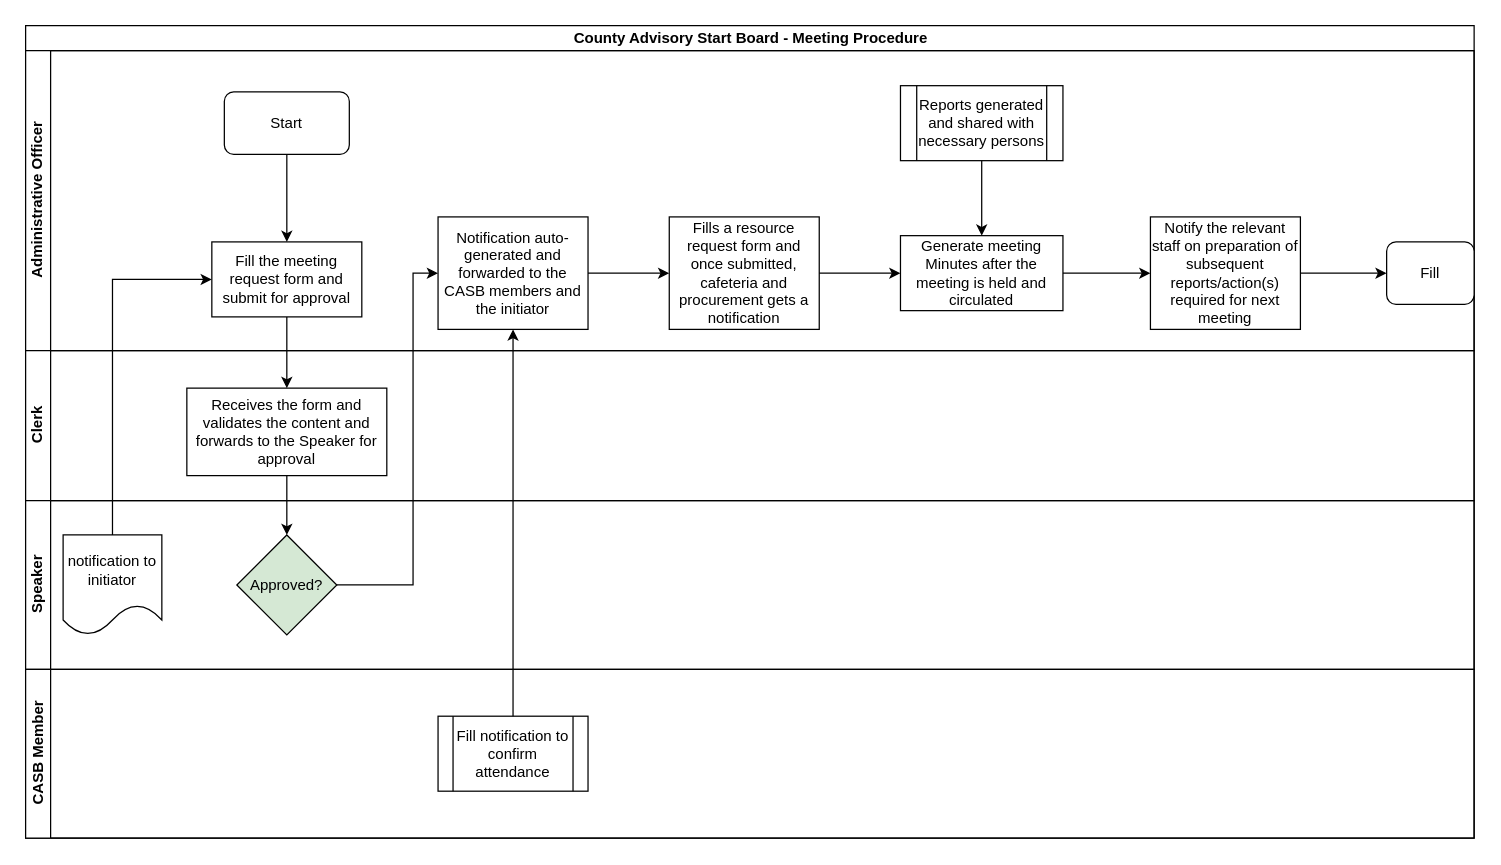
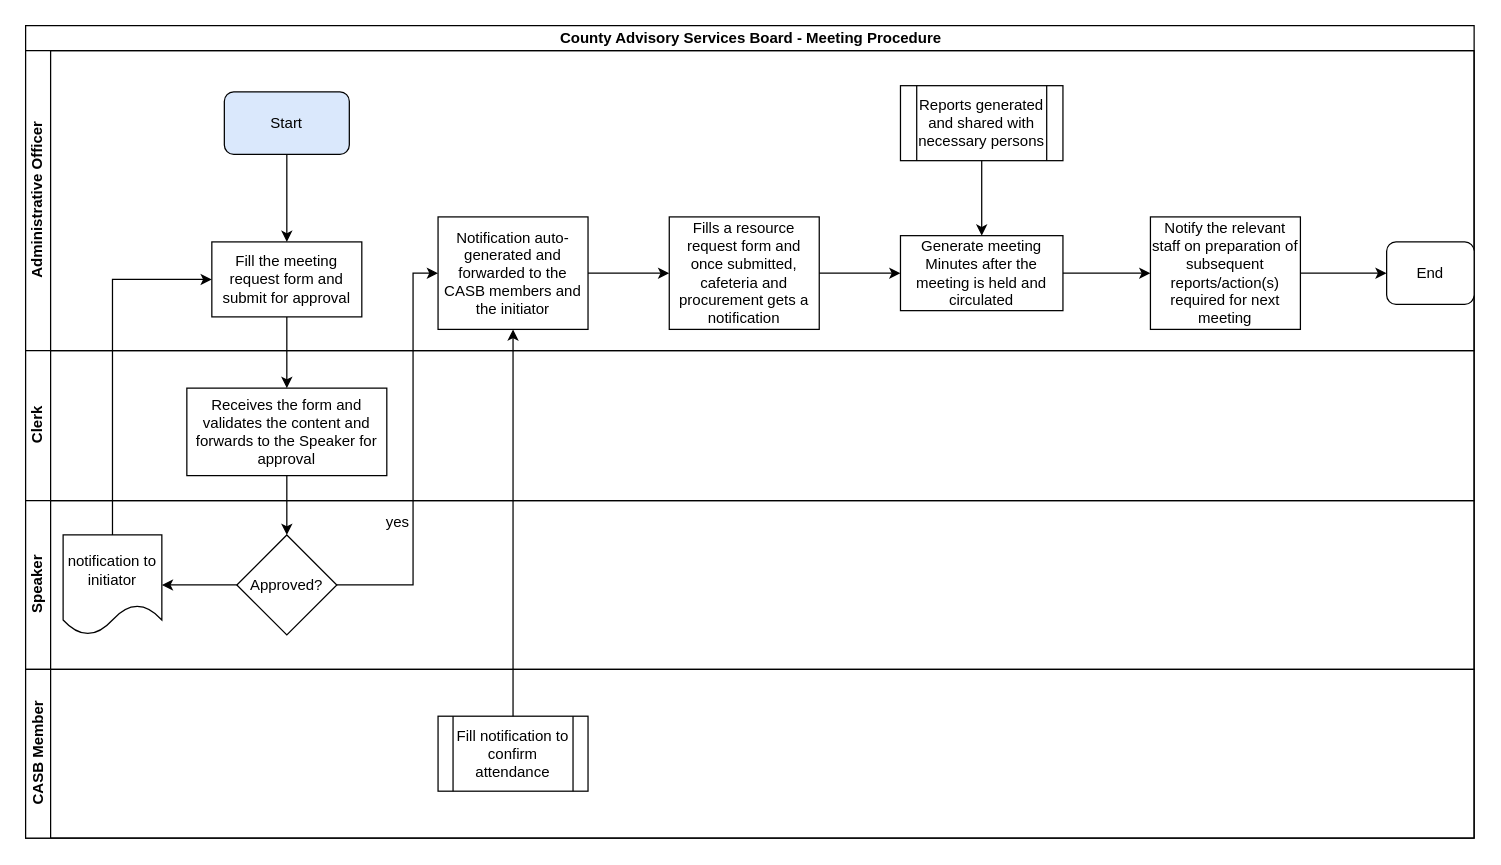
node "County Advisory Start Board - Meeting Procedure": label "County Advisory Start Board - Meeting Procedure" -> "County Advisory Services Board - Meeting Procedure"
node "Start": fillcolor #ffffff -> #dae8fc
node "Fill": label "Fill" -> "End"
node "yes": added
edge "Approved?" -> "notification to initiator": added
node "Approved?": fillcolor #d5e8d4 -> #ffffff
